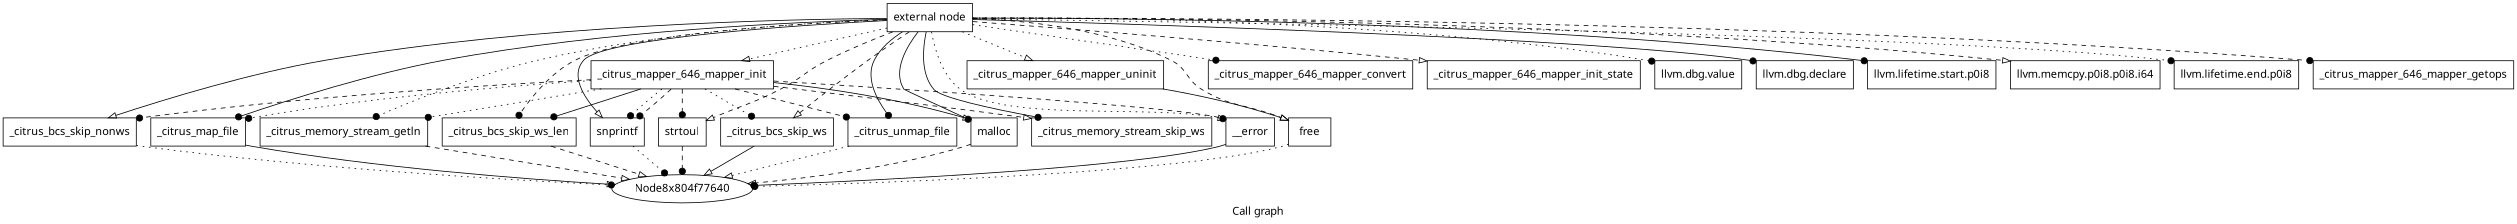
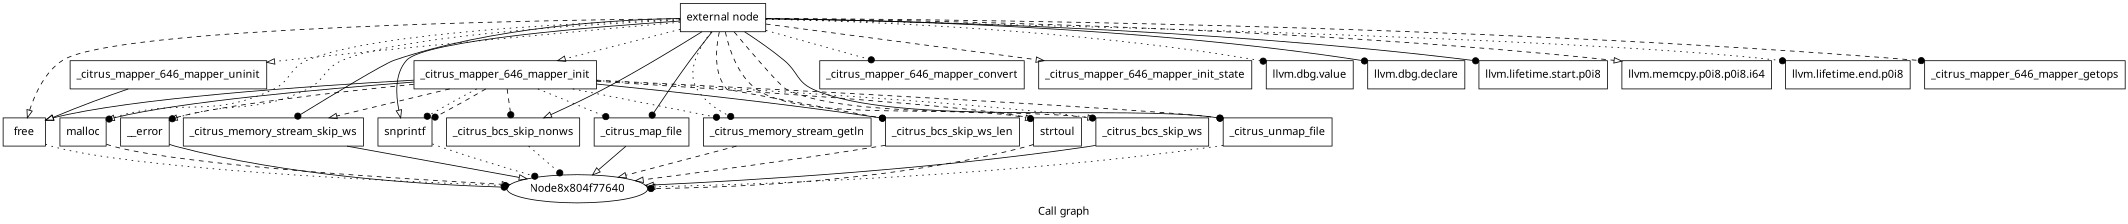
edge "external node" -> "malloc": style solid -> dotted
edge "_citrus_mapper_646_mapper_init" -> "free": added
edge "_citrus_memory_stream_skip_ws" -> "Node8x804f77640": added
